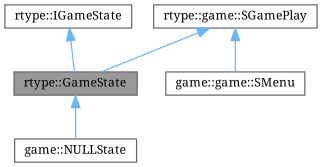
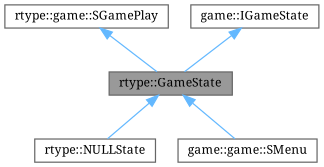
node "rtype::IGameState": label "rtype::IGameState" -> "game::IGameState"
edge "game::game::SMenu" -> "rtype::game::SGamePlay": now "game::game::SMenu" -> "rtype::GameState"
node "game::NULLState": label "game::NULLState" -> "rtype::NULLState"
